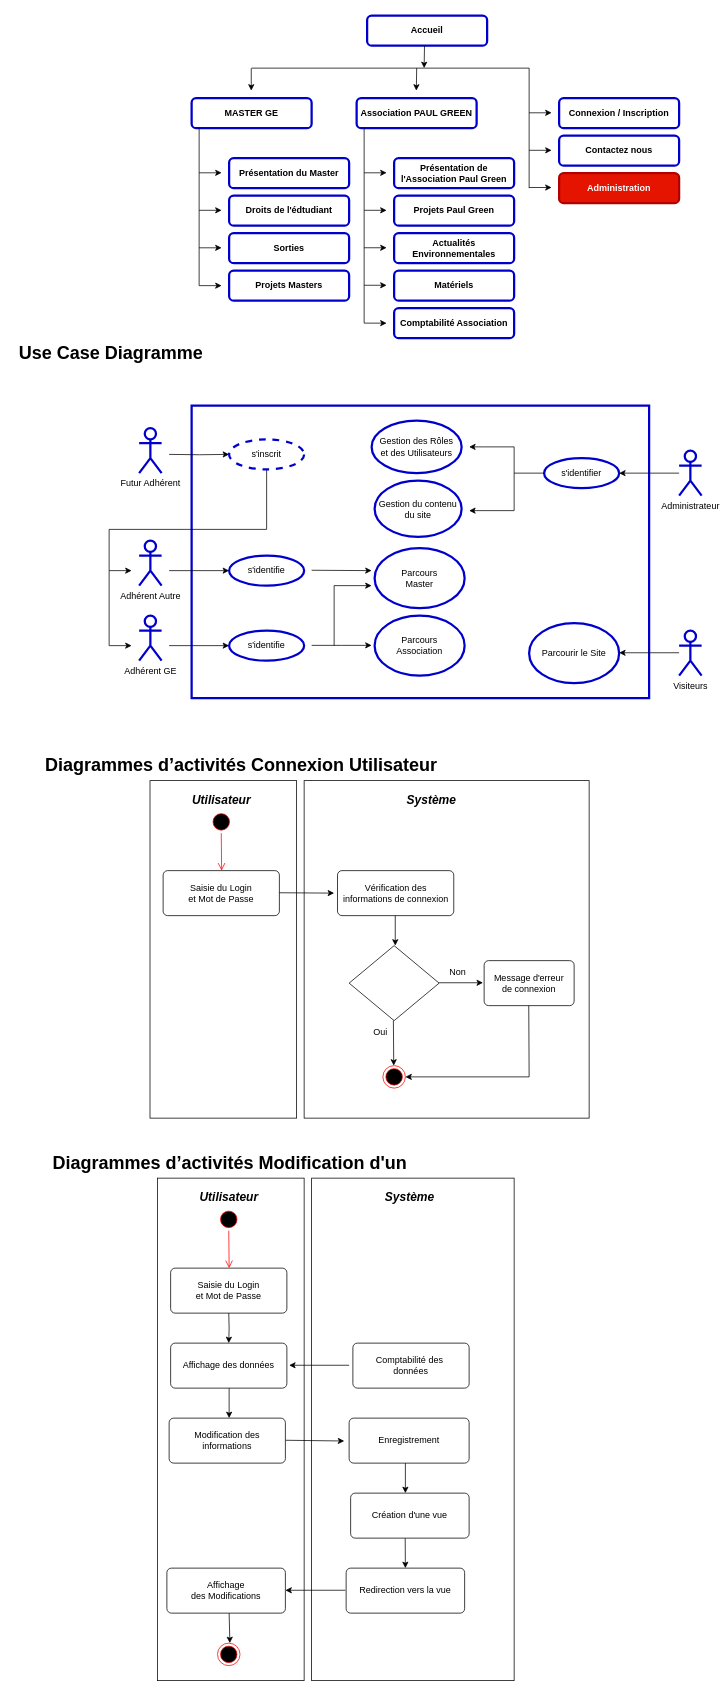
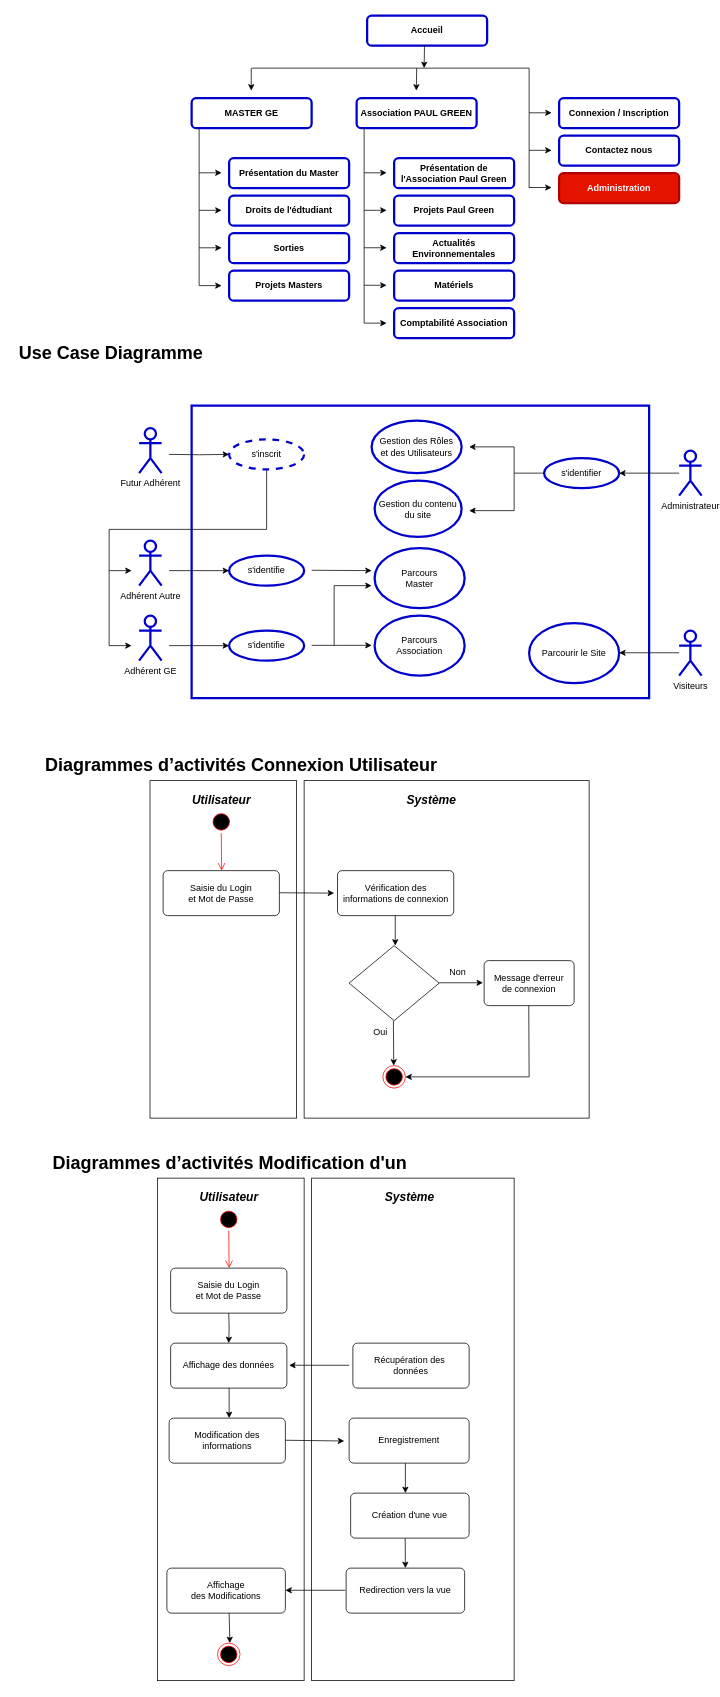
node "Comptabilité des données": label "Comptabilité des données" -> "Récupération des données"
